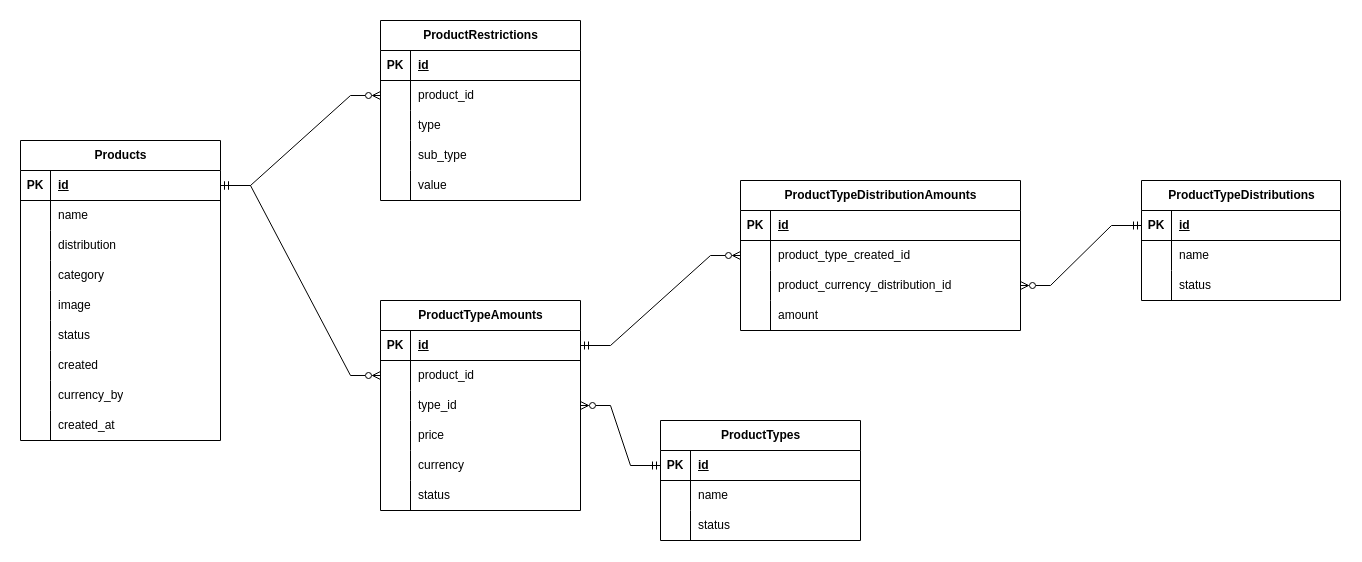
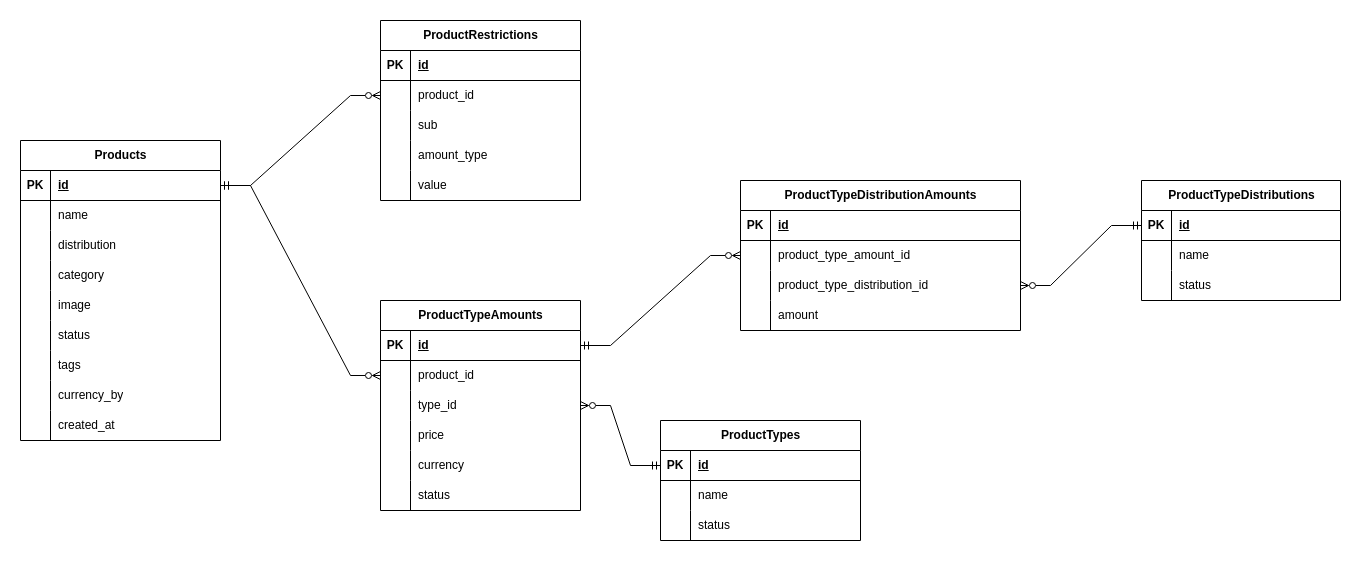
node "type": label "type" -> "sub"
node "sub_type": label "sub_type" -> "amount_type"
node "product_type_created_id": label "product_type_created_id" -> "product_type_amount_id"
node "product_currency_distribution_id": label "product_currency_distribution_id" -> "product_type_distribution_id"
node "created": label "created" -> "tags"
